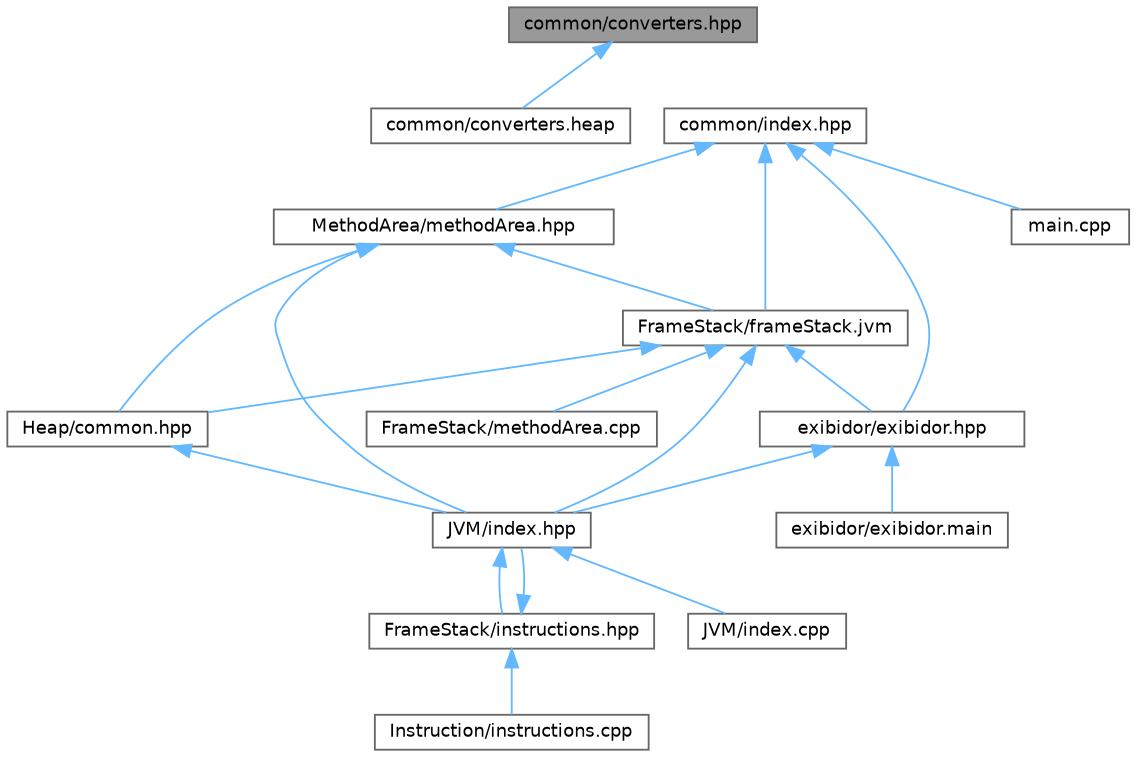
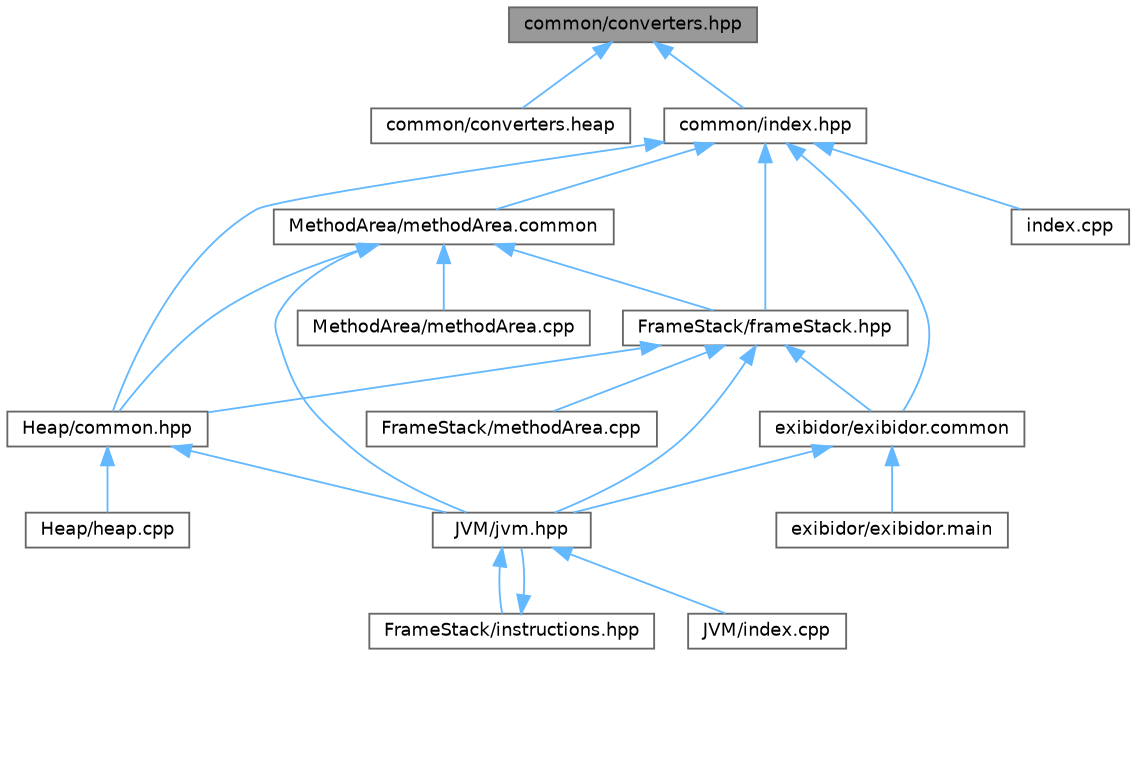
edge "common/index.hpp" -> "common/converters.hpp": added
edge "Heap/common.hpp" -> "common/index.hpp": added
node "MethodArea/methodArea.hpp": label "MethodArea/methodArea.hpp" -> "MethodArea/methodArea.common"
node "main.cpp": label "main.cpp" -> "index.cpp"
node "MethodArea/methodArea.cpp": added
node "FrameStack/frameStack.jvm": label "FrameStack/frameStack.jvm" -> "FrameStack/frameStack.hpp"
node "exibidor/exibidor.hpp": label "exibidor/exibidor.hpp" -> "exibidor/exibidor.common"
node "Heap/heap.cpp": added
node "JVM/index.hpp": label "JVM/index.hpp" -> "JVM/jvm.hpp"
node "Instruction/instructions.cpp": removed
